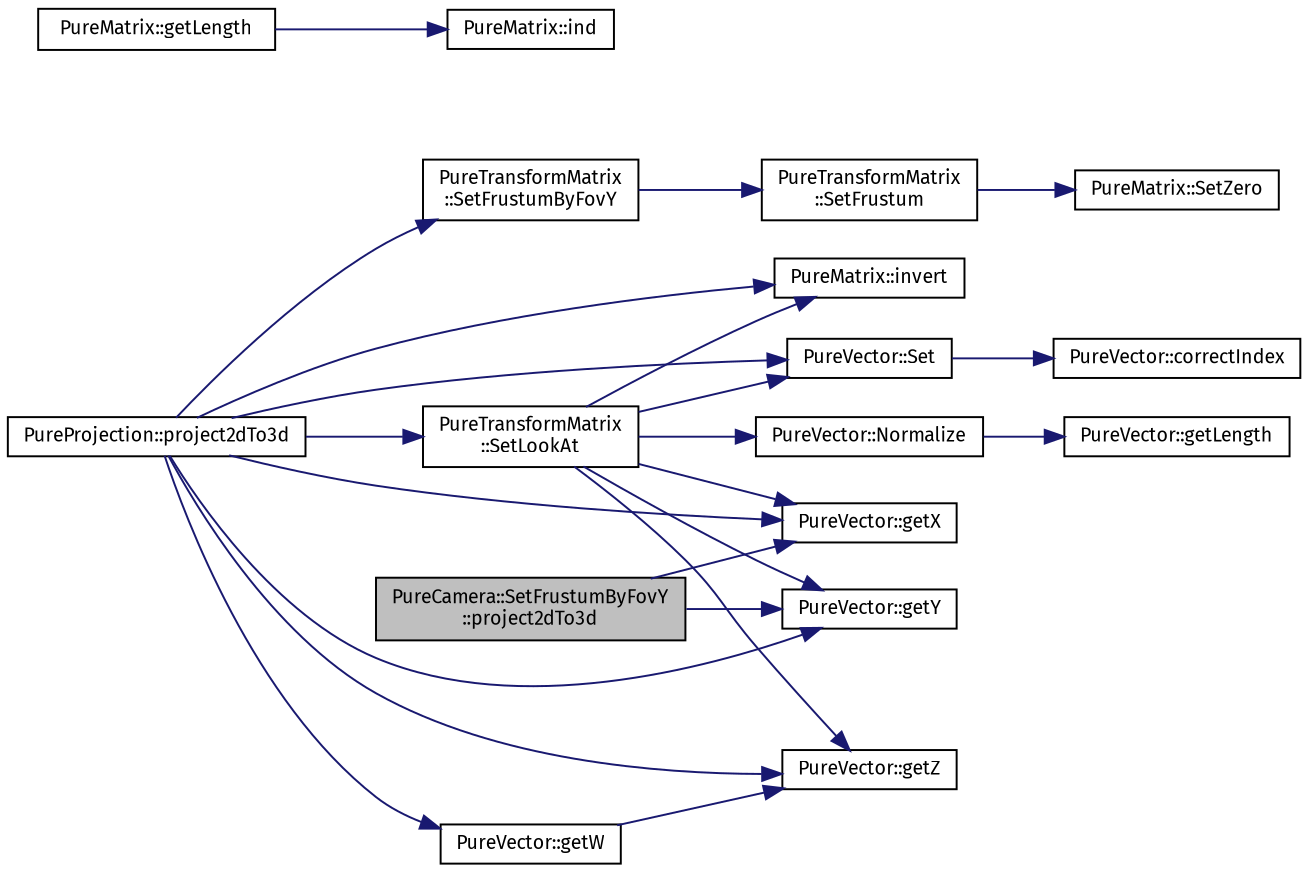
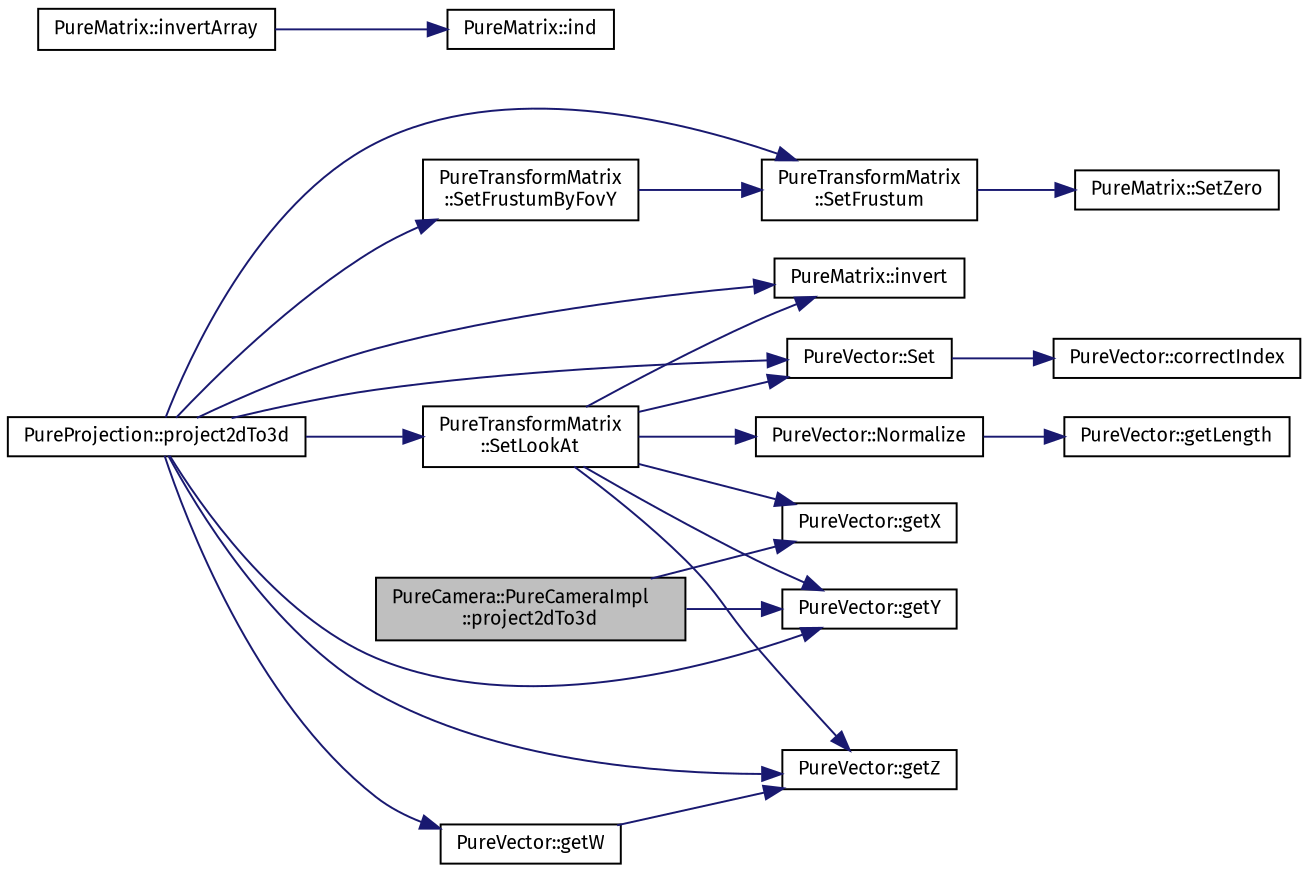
node "PureMatrix::getLength": label "PureMatrix::getLength" -> "PureMatrix::invertArray"
edge "PureProjection::project2dTo3d" -> "PureVector::getX": now "PureProjection::project2dTo3d" -> "PureTransformMatrix ::SetFrustum"
node "PureCamera::SetFrustumByFovY ::project2dTo3d": label "PureCamera::SetFrustumByFovY ::project2dTo3d" -> "PureCamera::PureCameraImpl ::project2dTo3d"
